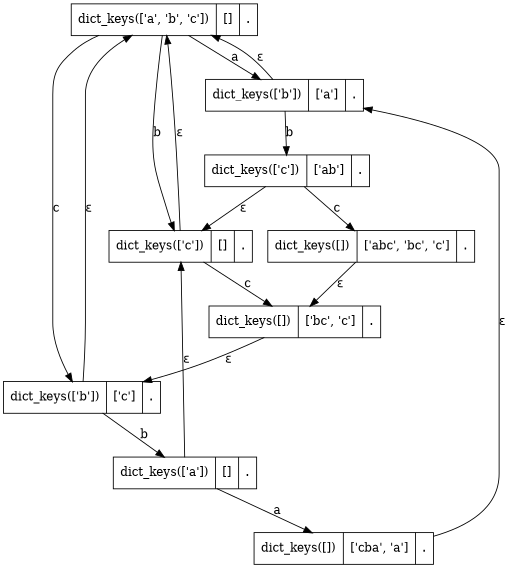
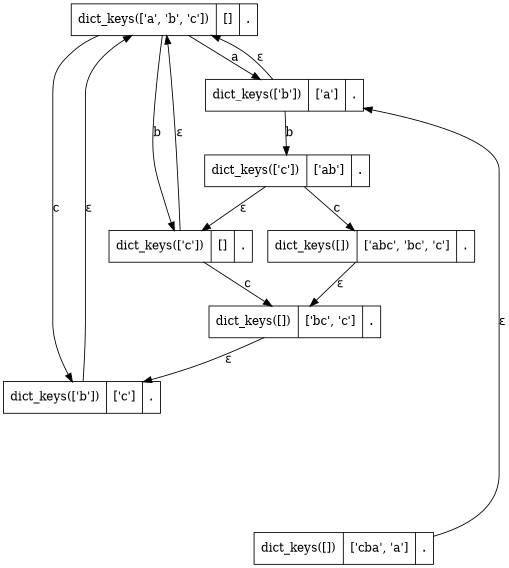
node "dict_keys(['a'])": removed
